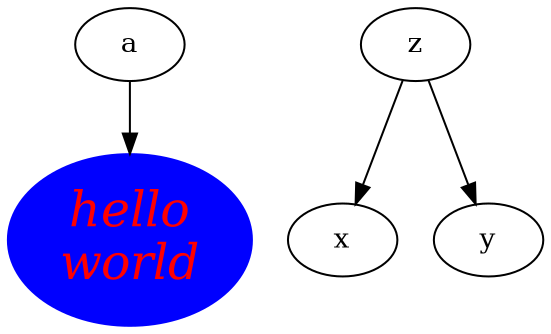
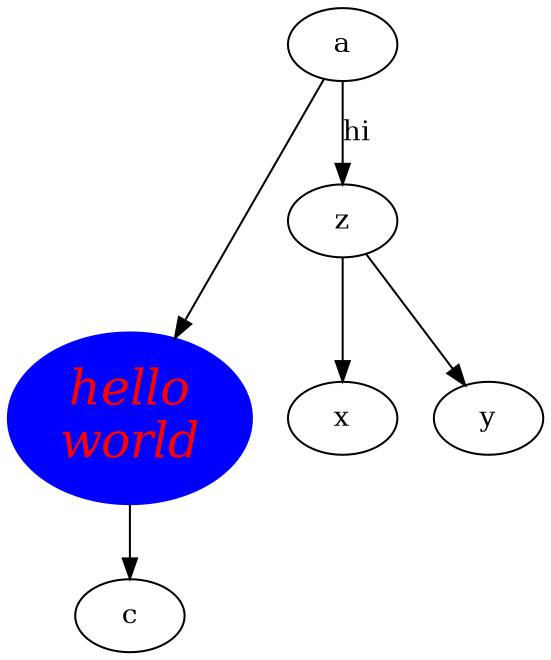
edge "a" -> "z": added, label "hi"
node "c": added
